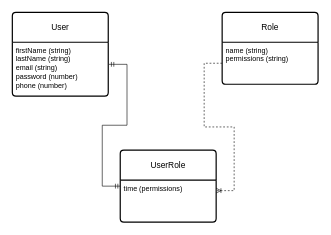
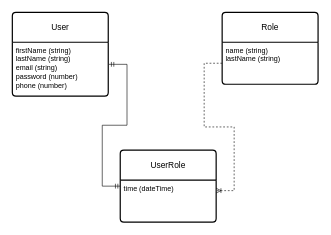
node "name (string) permissions (string)": label "name (string) permissions (string)" -> "name (string) lastName (string)"
node "time (permissions)": label "time (permissions)" -> "time (dateTime)"
